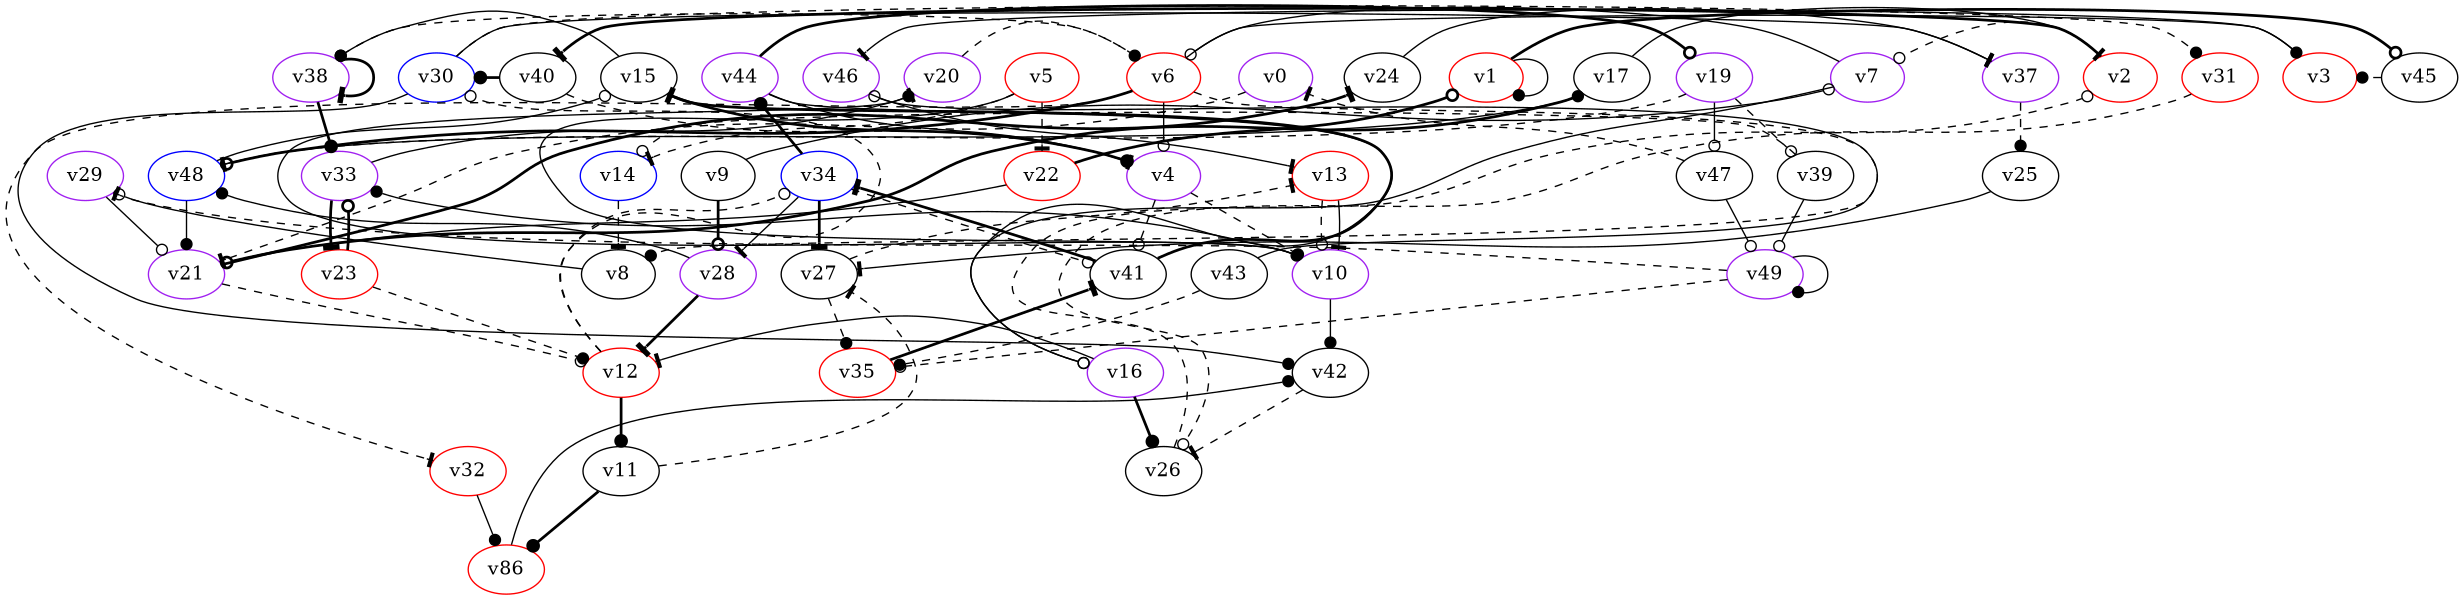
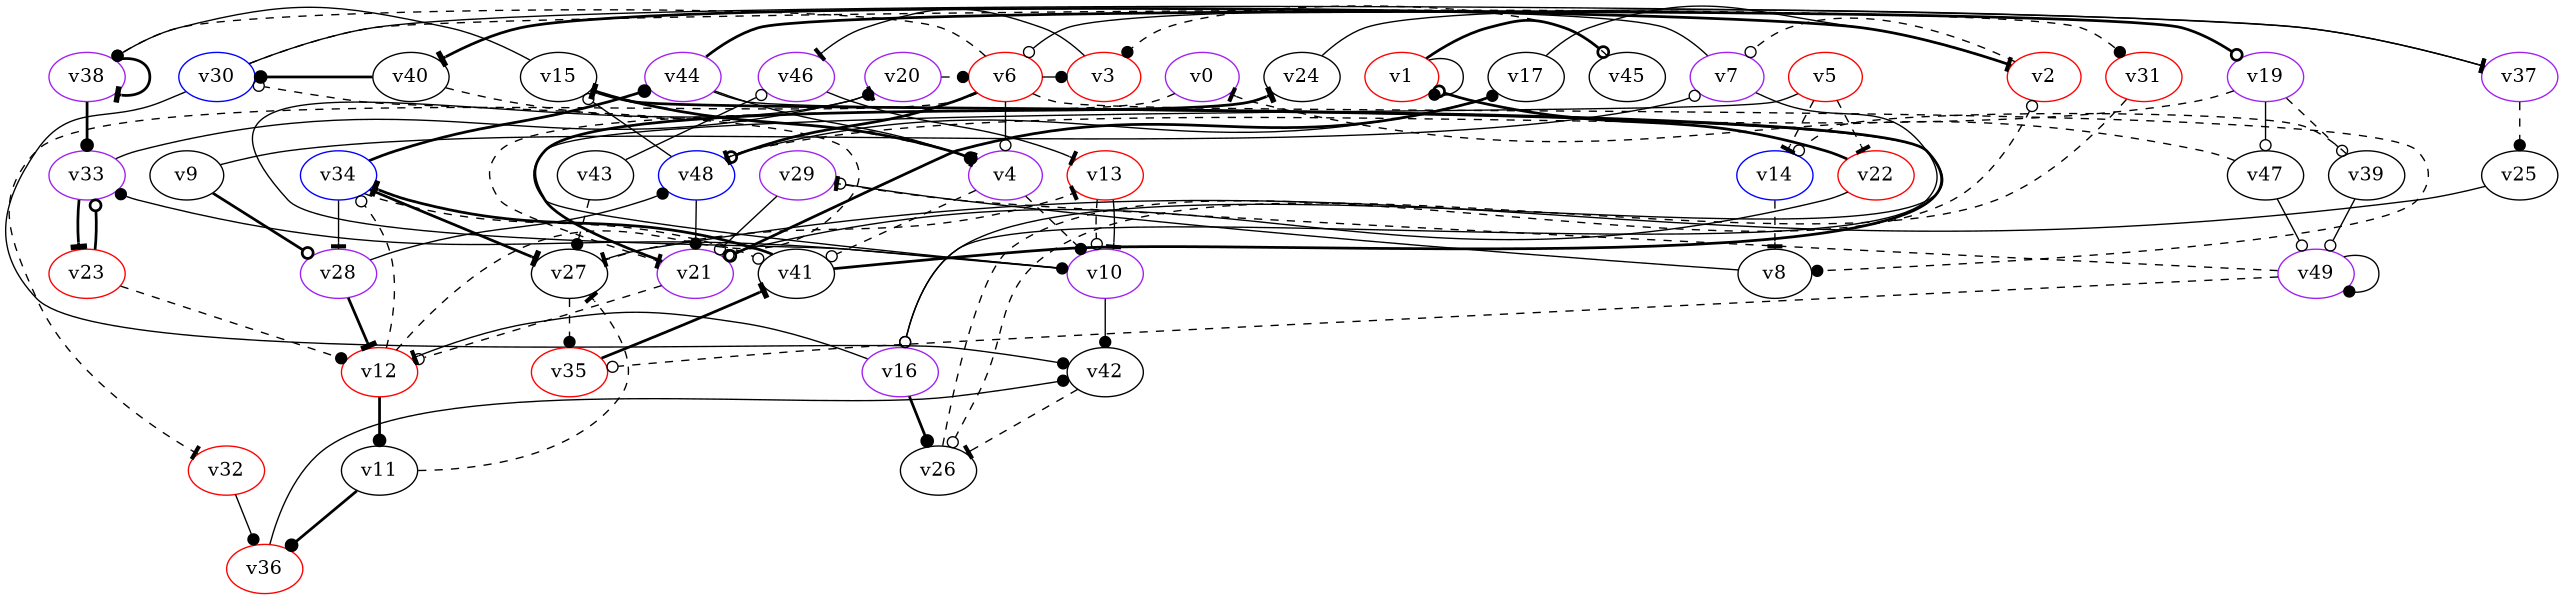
edge "v43" -> "v35": now "v43" -> "v27"
node "v86": label "v86" -> "v36"
